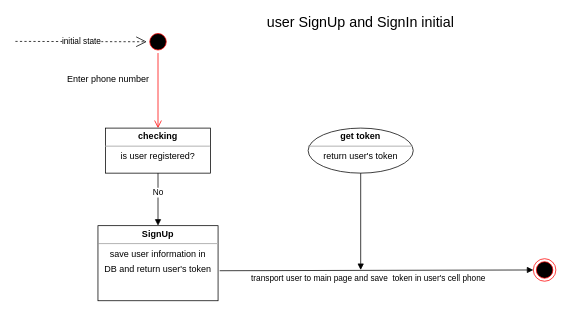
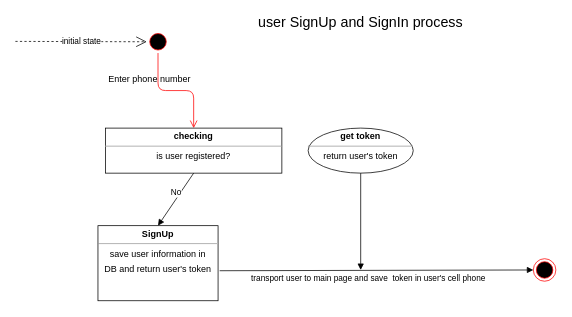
node "user SignUp and SignIn initial": label "user SignUp and SignIn initial" -> "user SignUp and SignIn process"
node "Enter phone number": moved (108, 78) -> (150, 78)
node "checking is user registered?": size 105x45 -> 176x45
